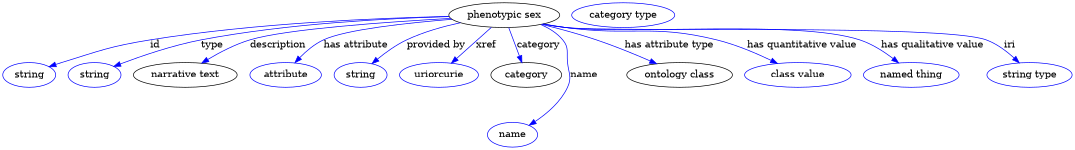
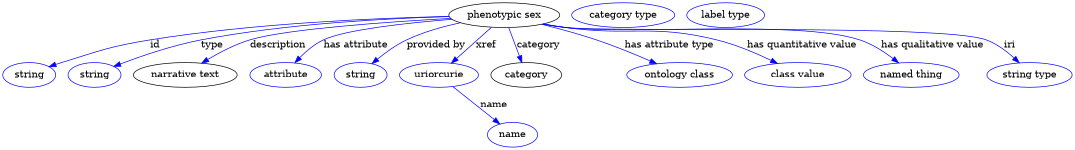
node "label type": added
edge "phenotypic sex" -> "name": now "uriorcurie" -> "name"
node "ontology class": color black -> blue
